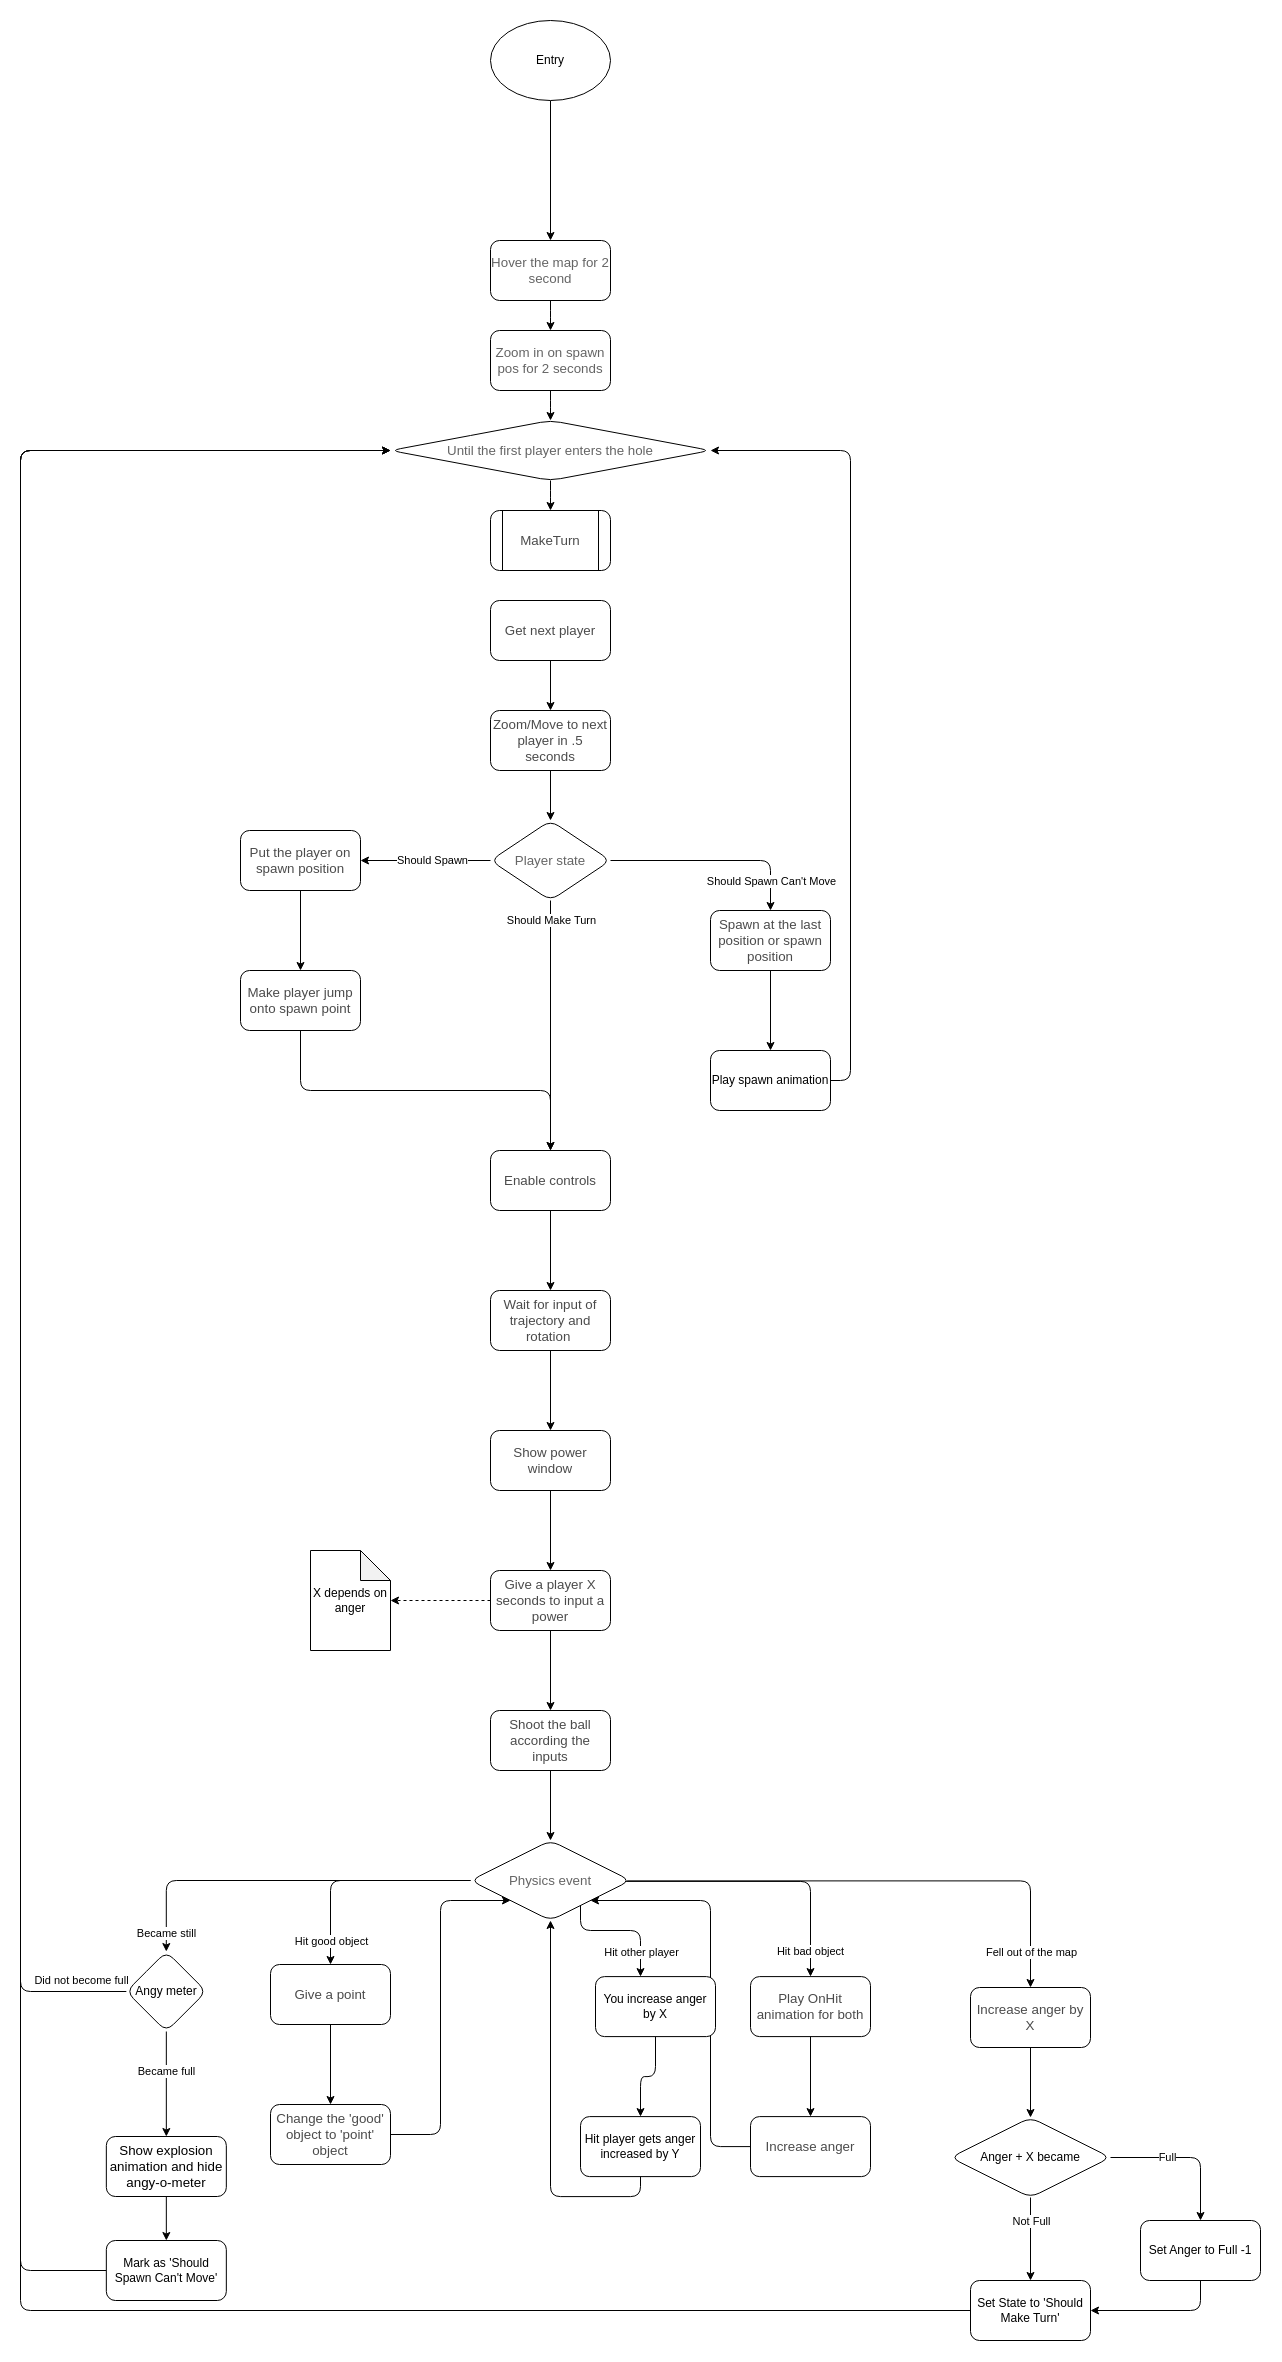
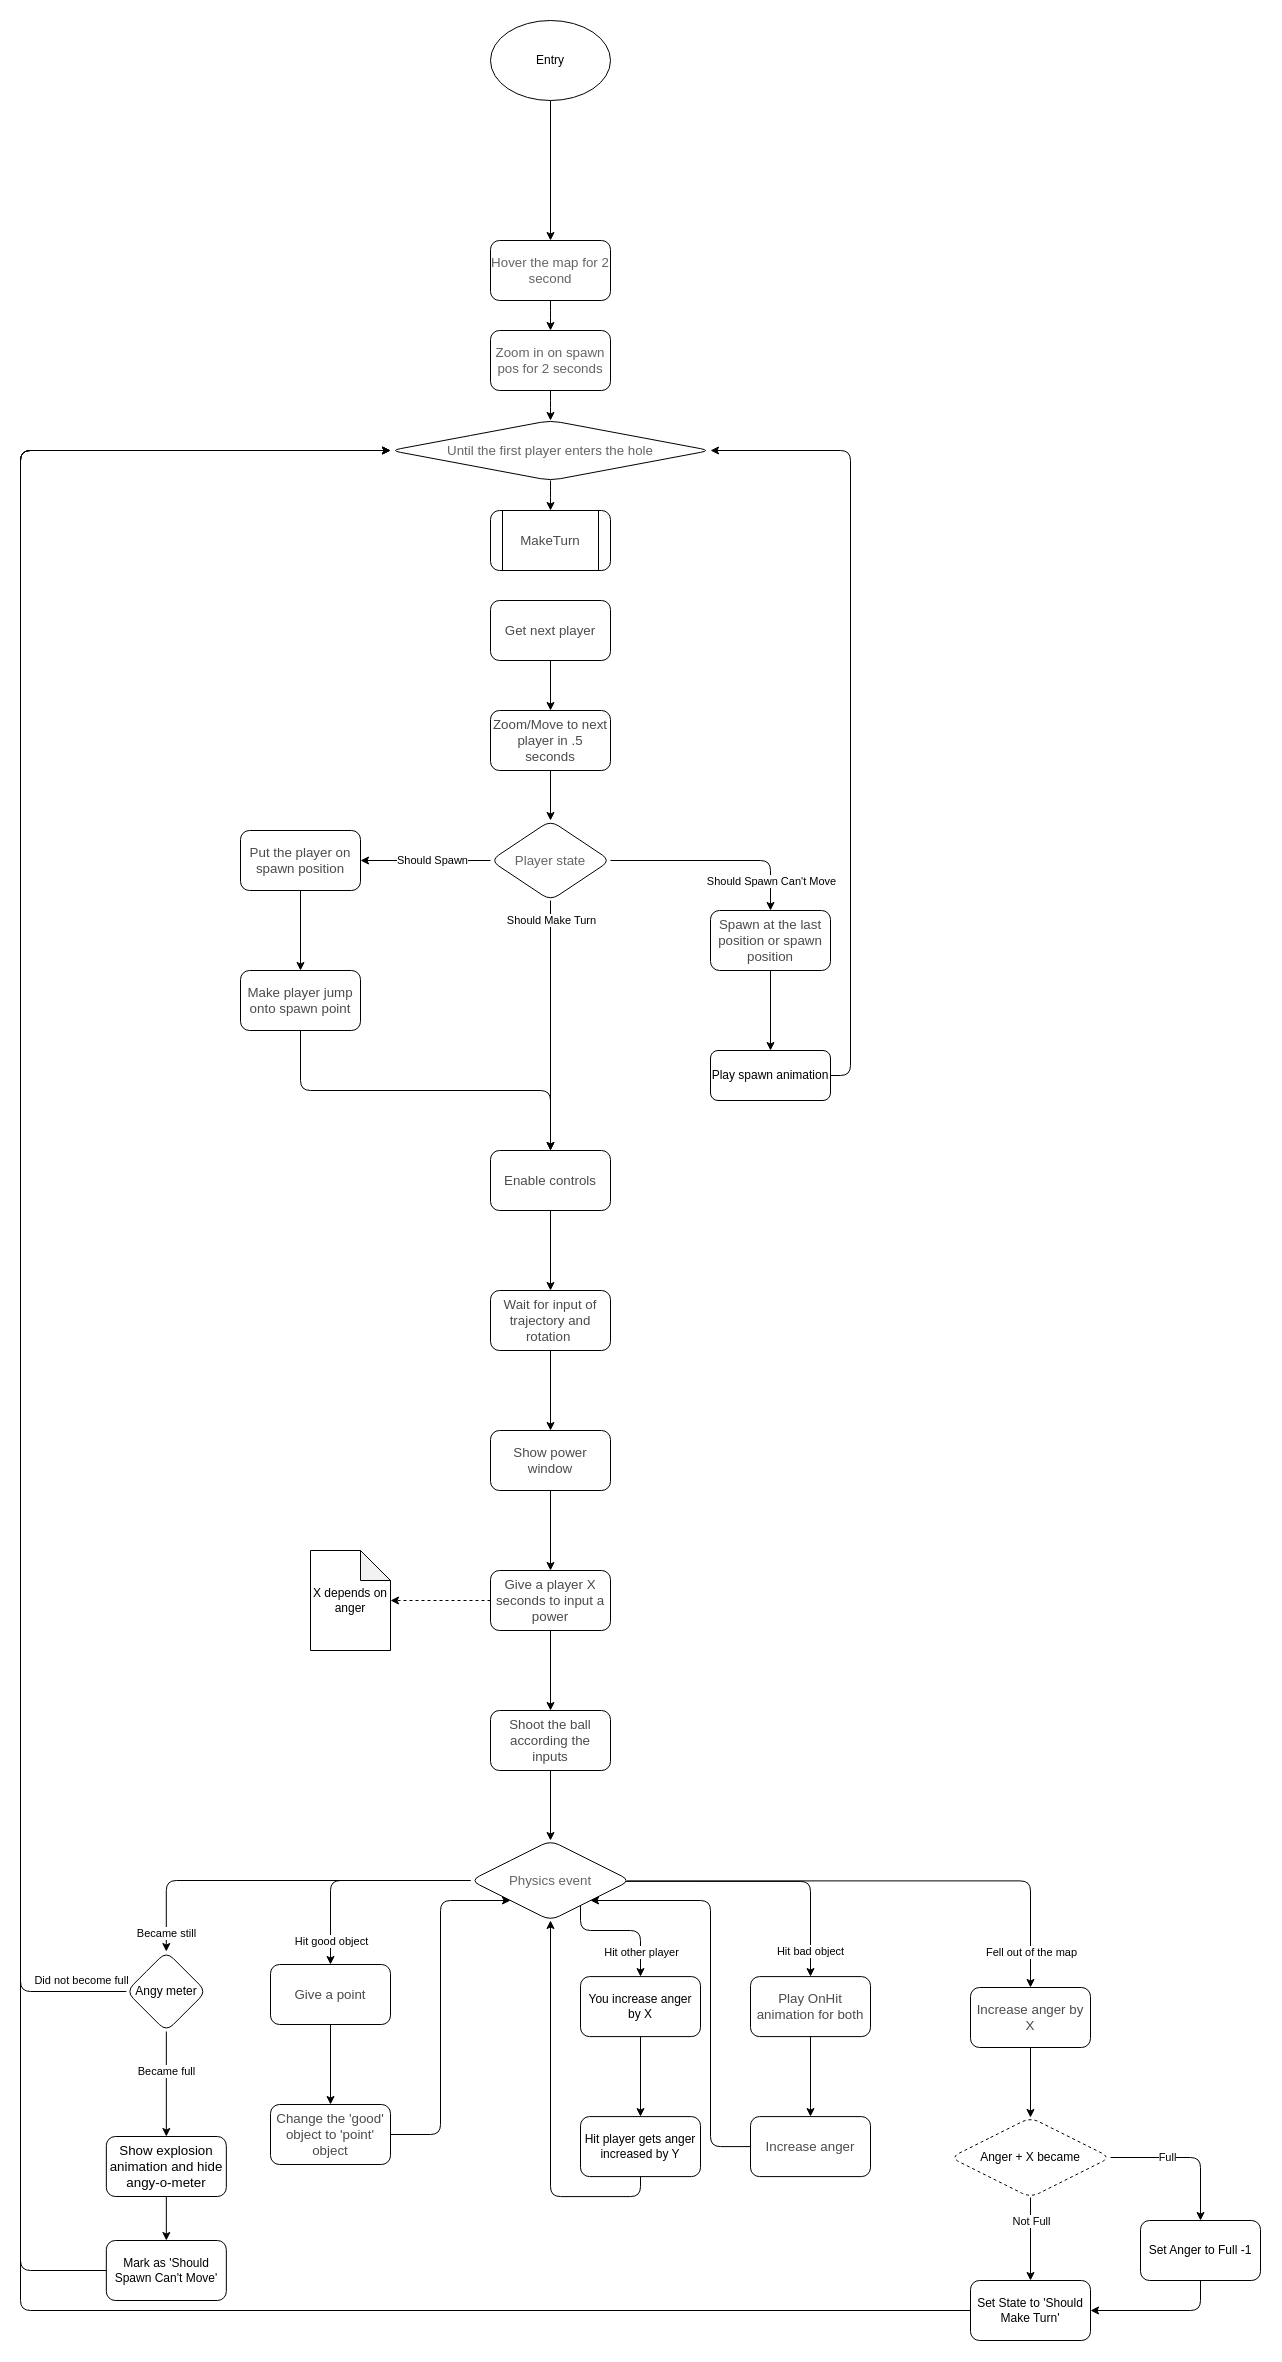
node "Play spawn animation": size 120x60 -> 120x50
node "You increase anger by X": moved (656, 2007) -> (641, 2007)
node "Anger + X became": style solid -> dashed
